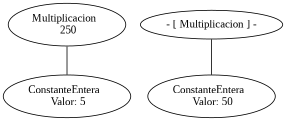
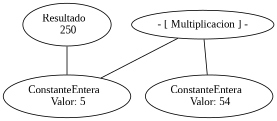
node "Multiplicacion 250": label "Multiplicacion 250" -> "Resultado 250"
edge "- [ Multiplicacion ] -" -- "ConstanteEntera Valor: 5": added
node "ConstanteEntera Valor: 50": label "ConstanteEntera Valor: 50" -> "ConstanteEntera Valor: 54"
